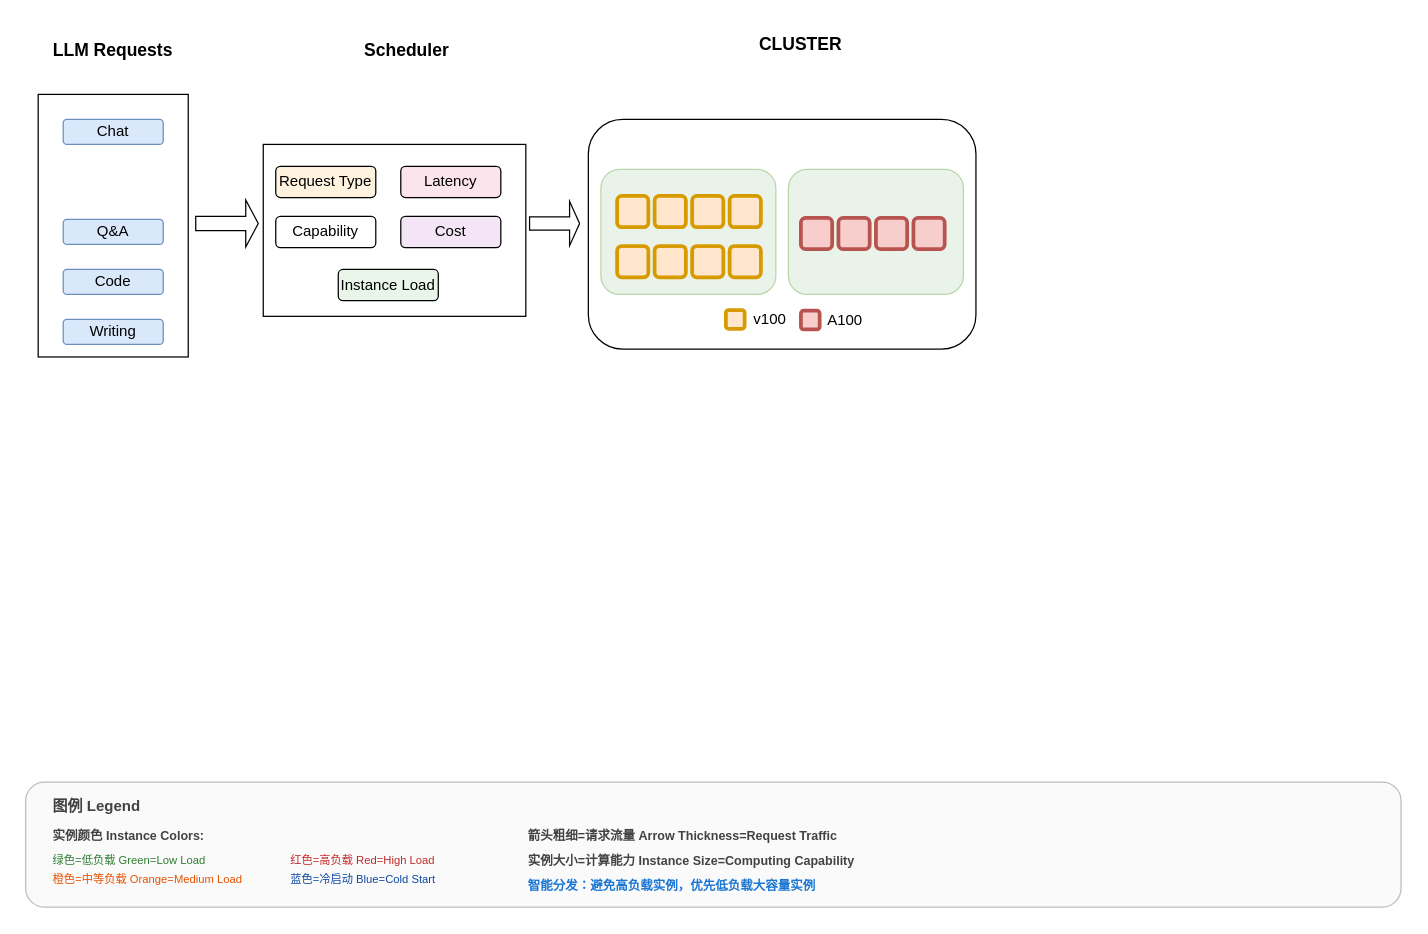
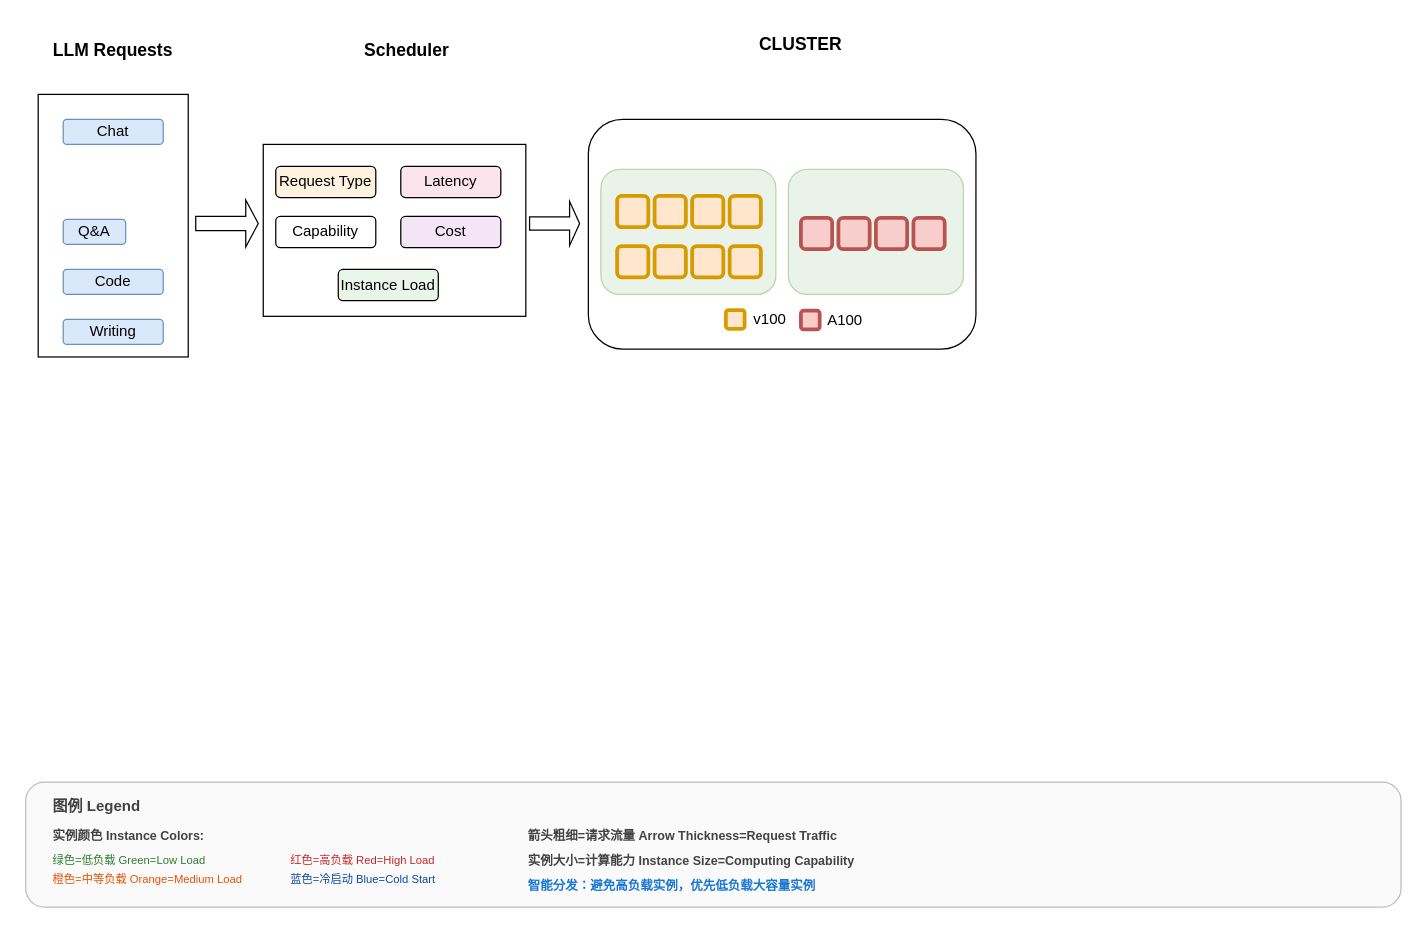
node "Q&A": size 100x25 -> 63x25
